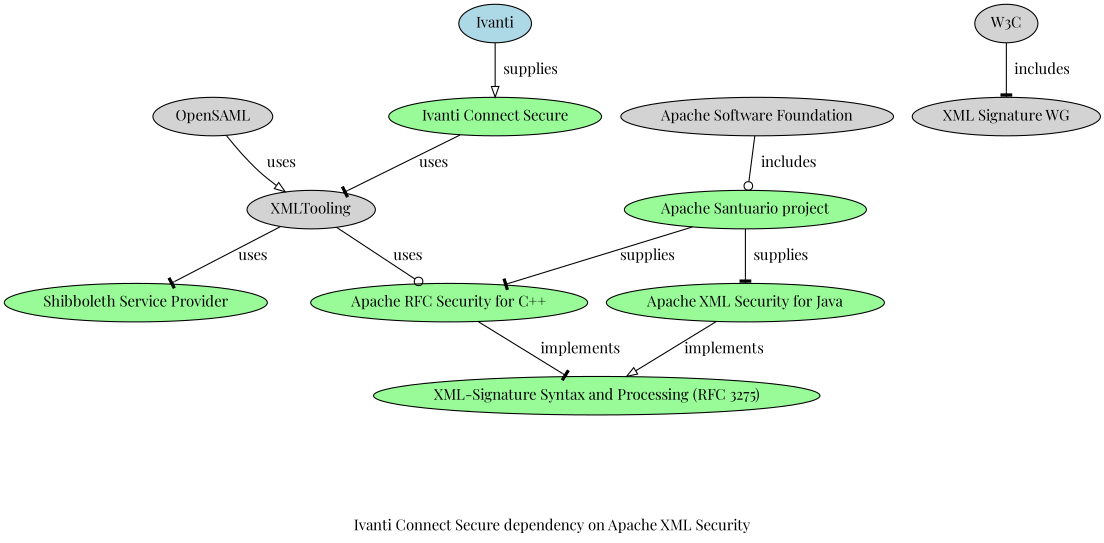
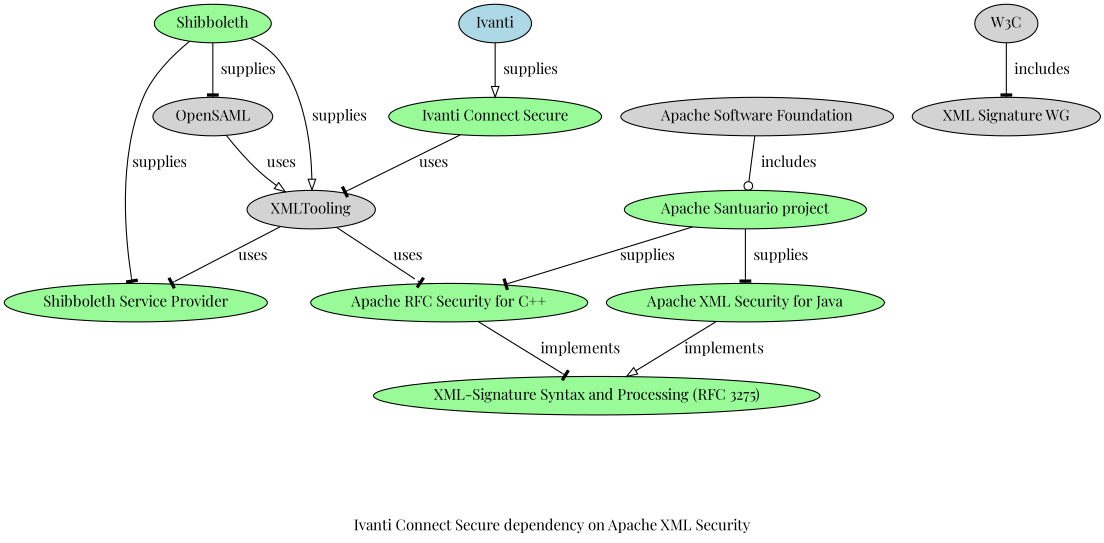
node "Shibboleth": added
edge "XMLTooling" -> "Apache RFC Security for C++": arrowhead odot -> tee
